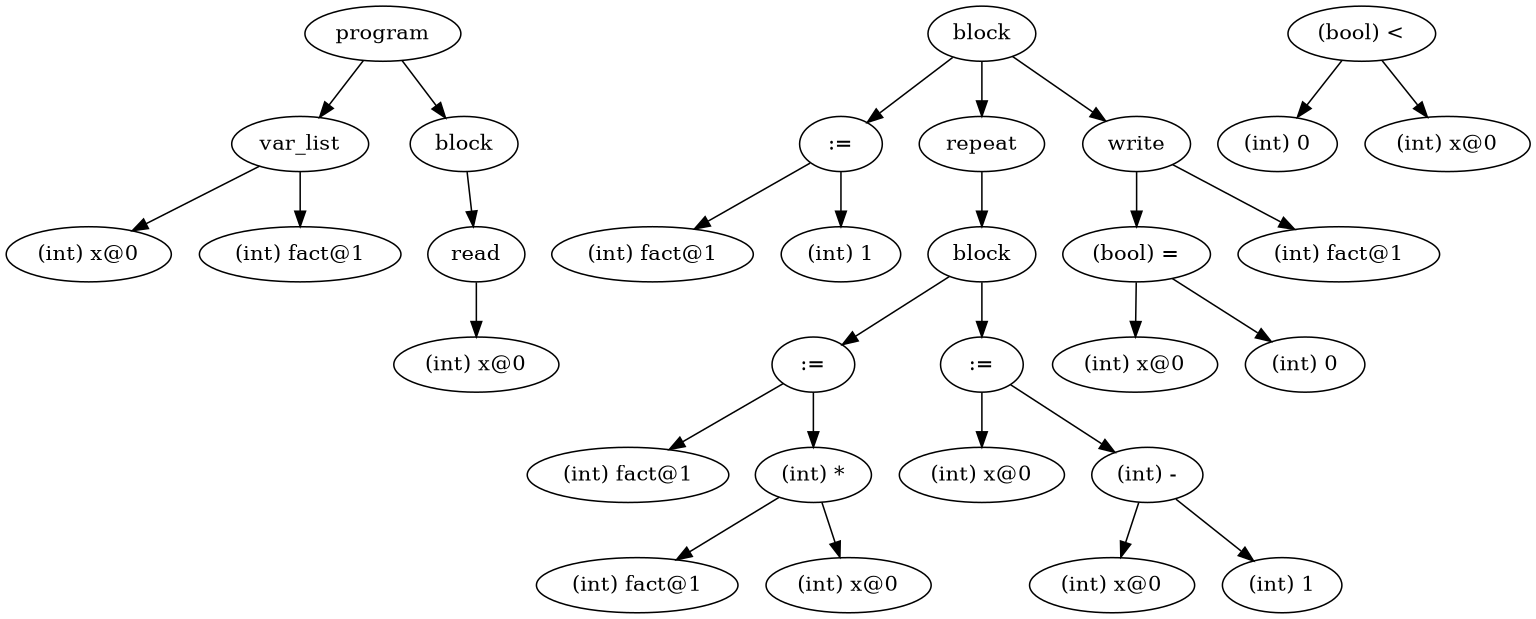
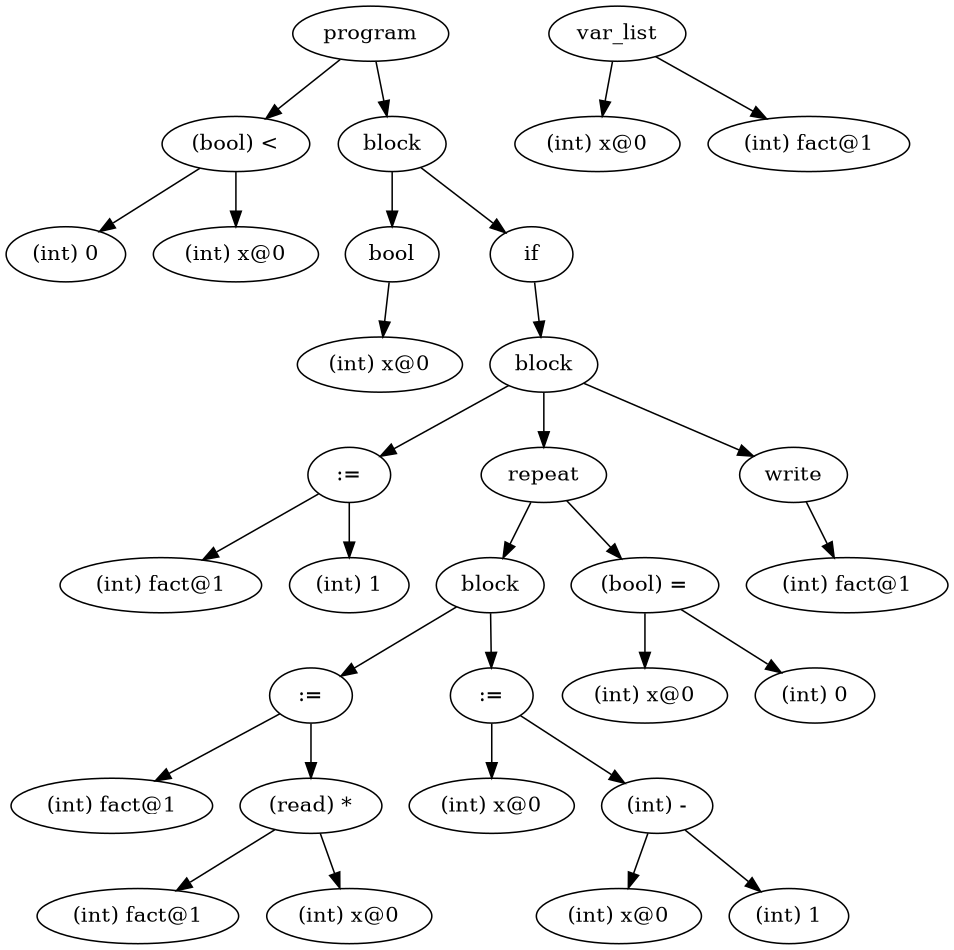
edge "program" -> "var_list": now "program" -> "(bool) <"
edge "write" -> "(bool) =": now "repeat" -> "(bool) ="
node "read": label "read" -> "bool"
node "if": added
node "(int) *": label "(int) *" -> "(read) *"
